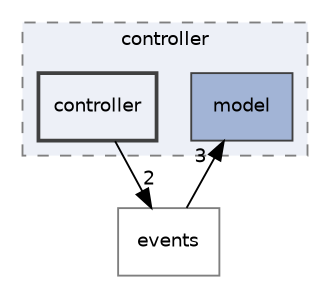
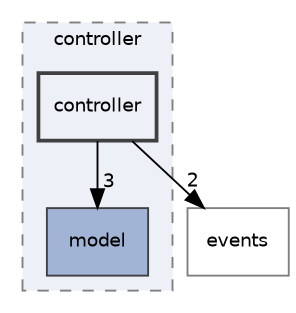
edge "events" -> "model": now "controller" -> "model"
